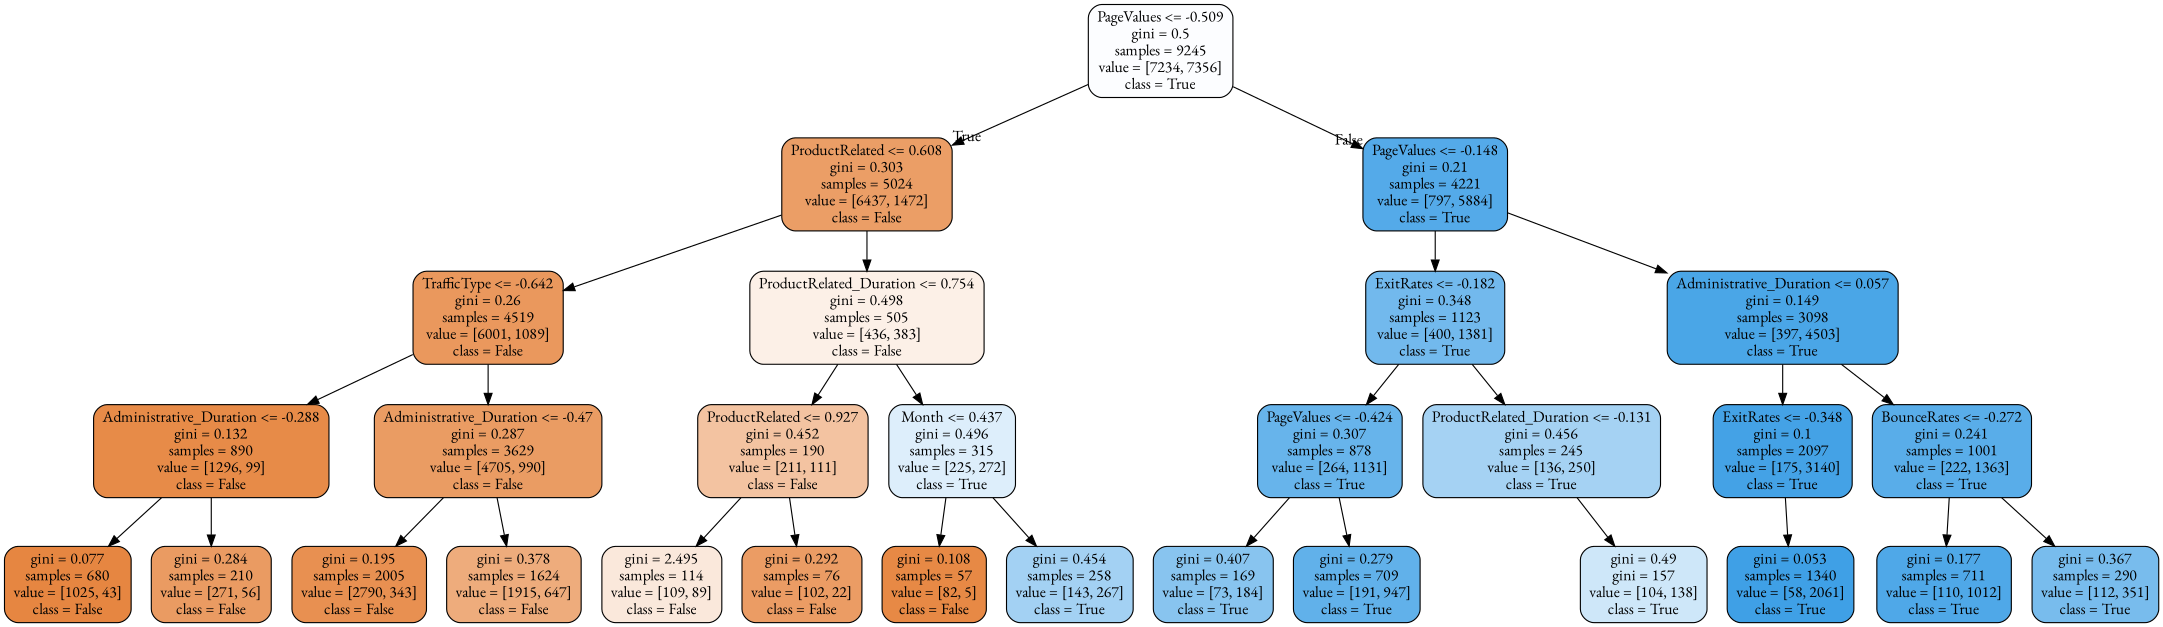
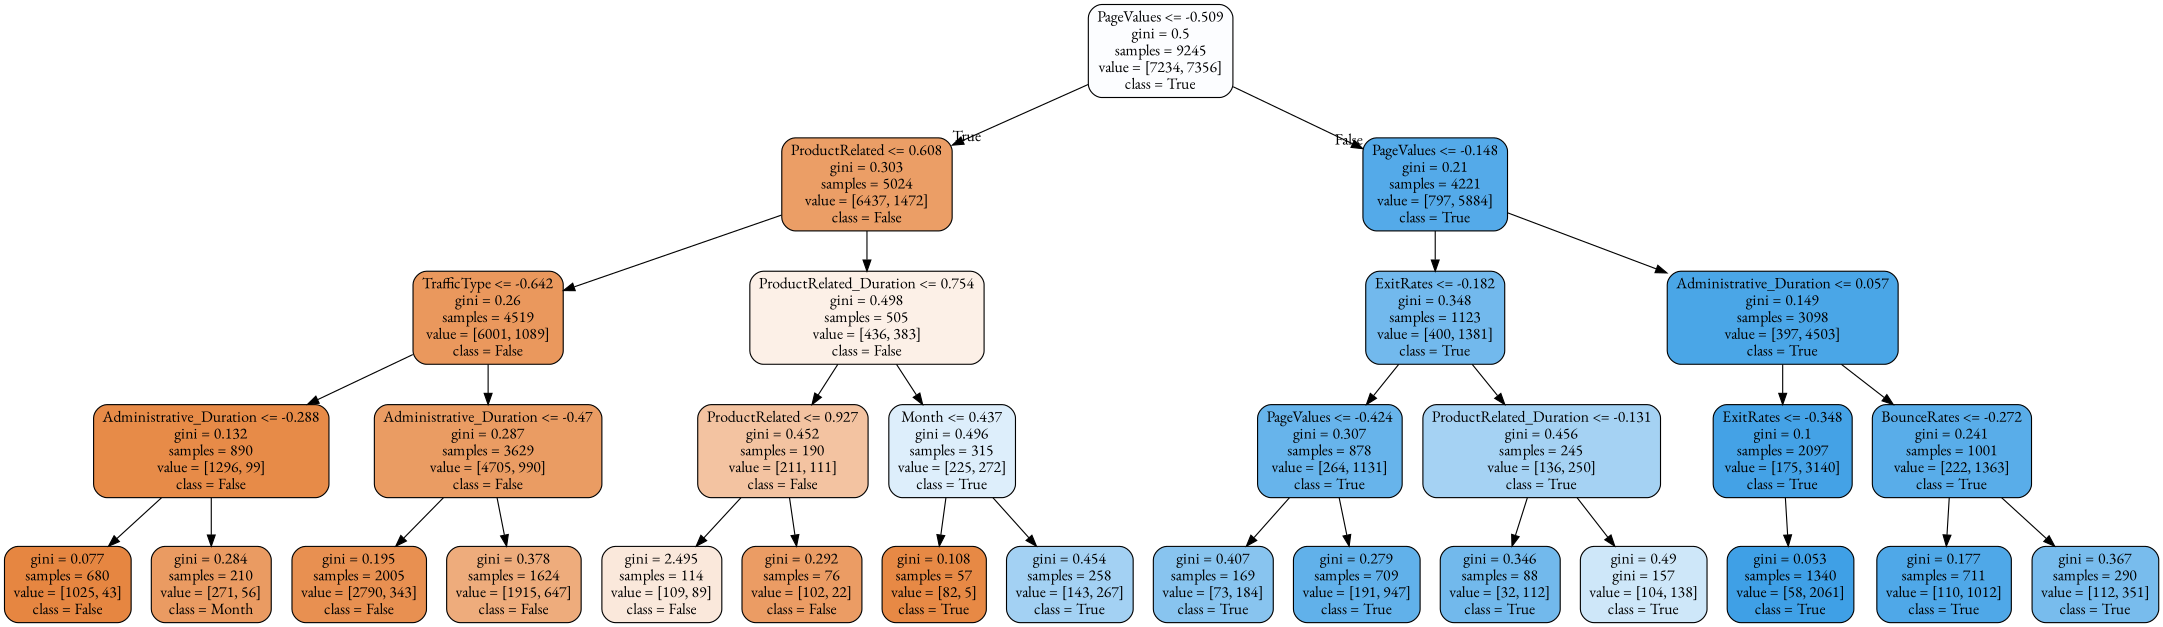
node "gini = 0.284 samples = 210 value = [271, 56] class = False": label "gini = 0.284 samples = 210 value = [271, 56] class = False" -> "gini = 0.284 samples = 210 value = [271, 56] class = Month"
node "gini = 0.108 samples = 57 value = [82, 5] class = False": label "gini = 0.108 samples = 57 value = [82, 5] class = False" -> "gini = 0.108 samples = 57 value = [82, 5] class = True"
node "gini = 0.346 samples = 88 value = [32, 112] class = True": added
